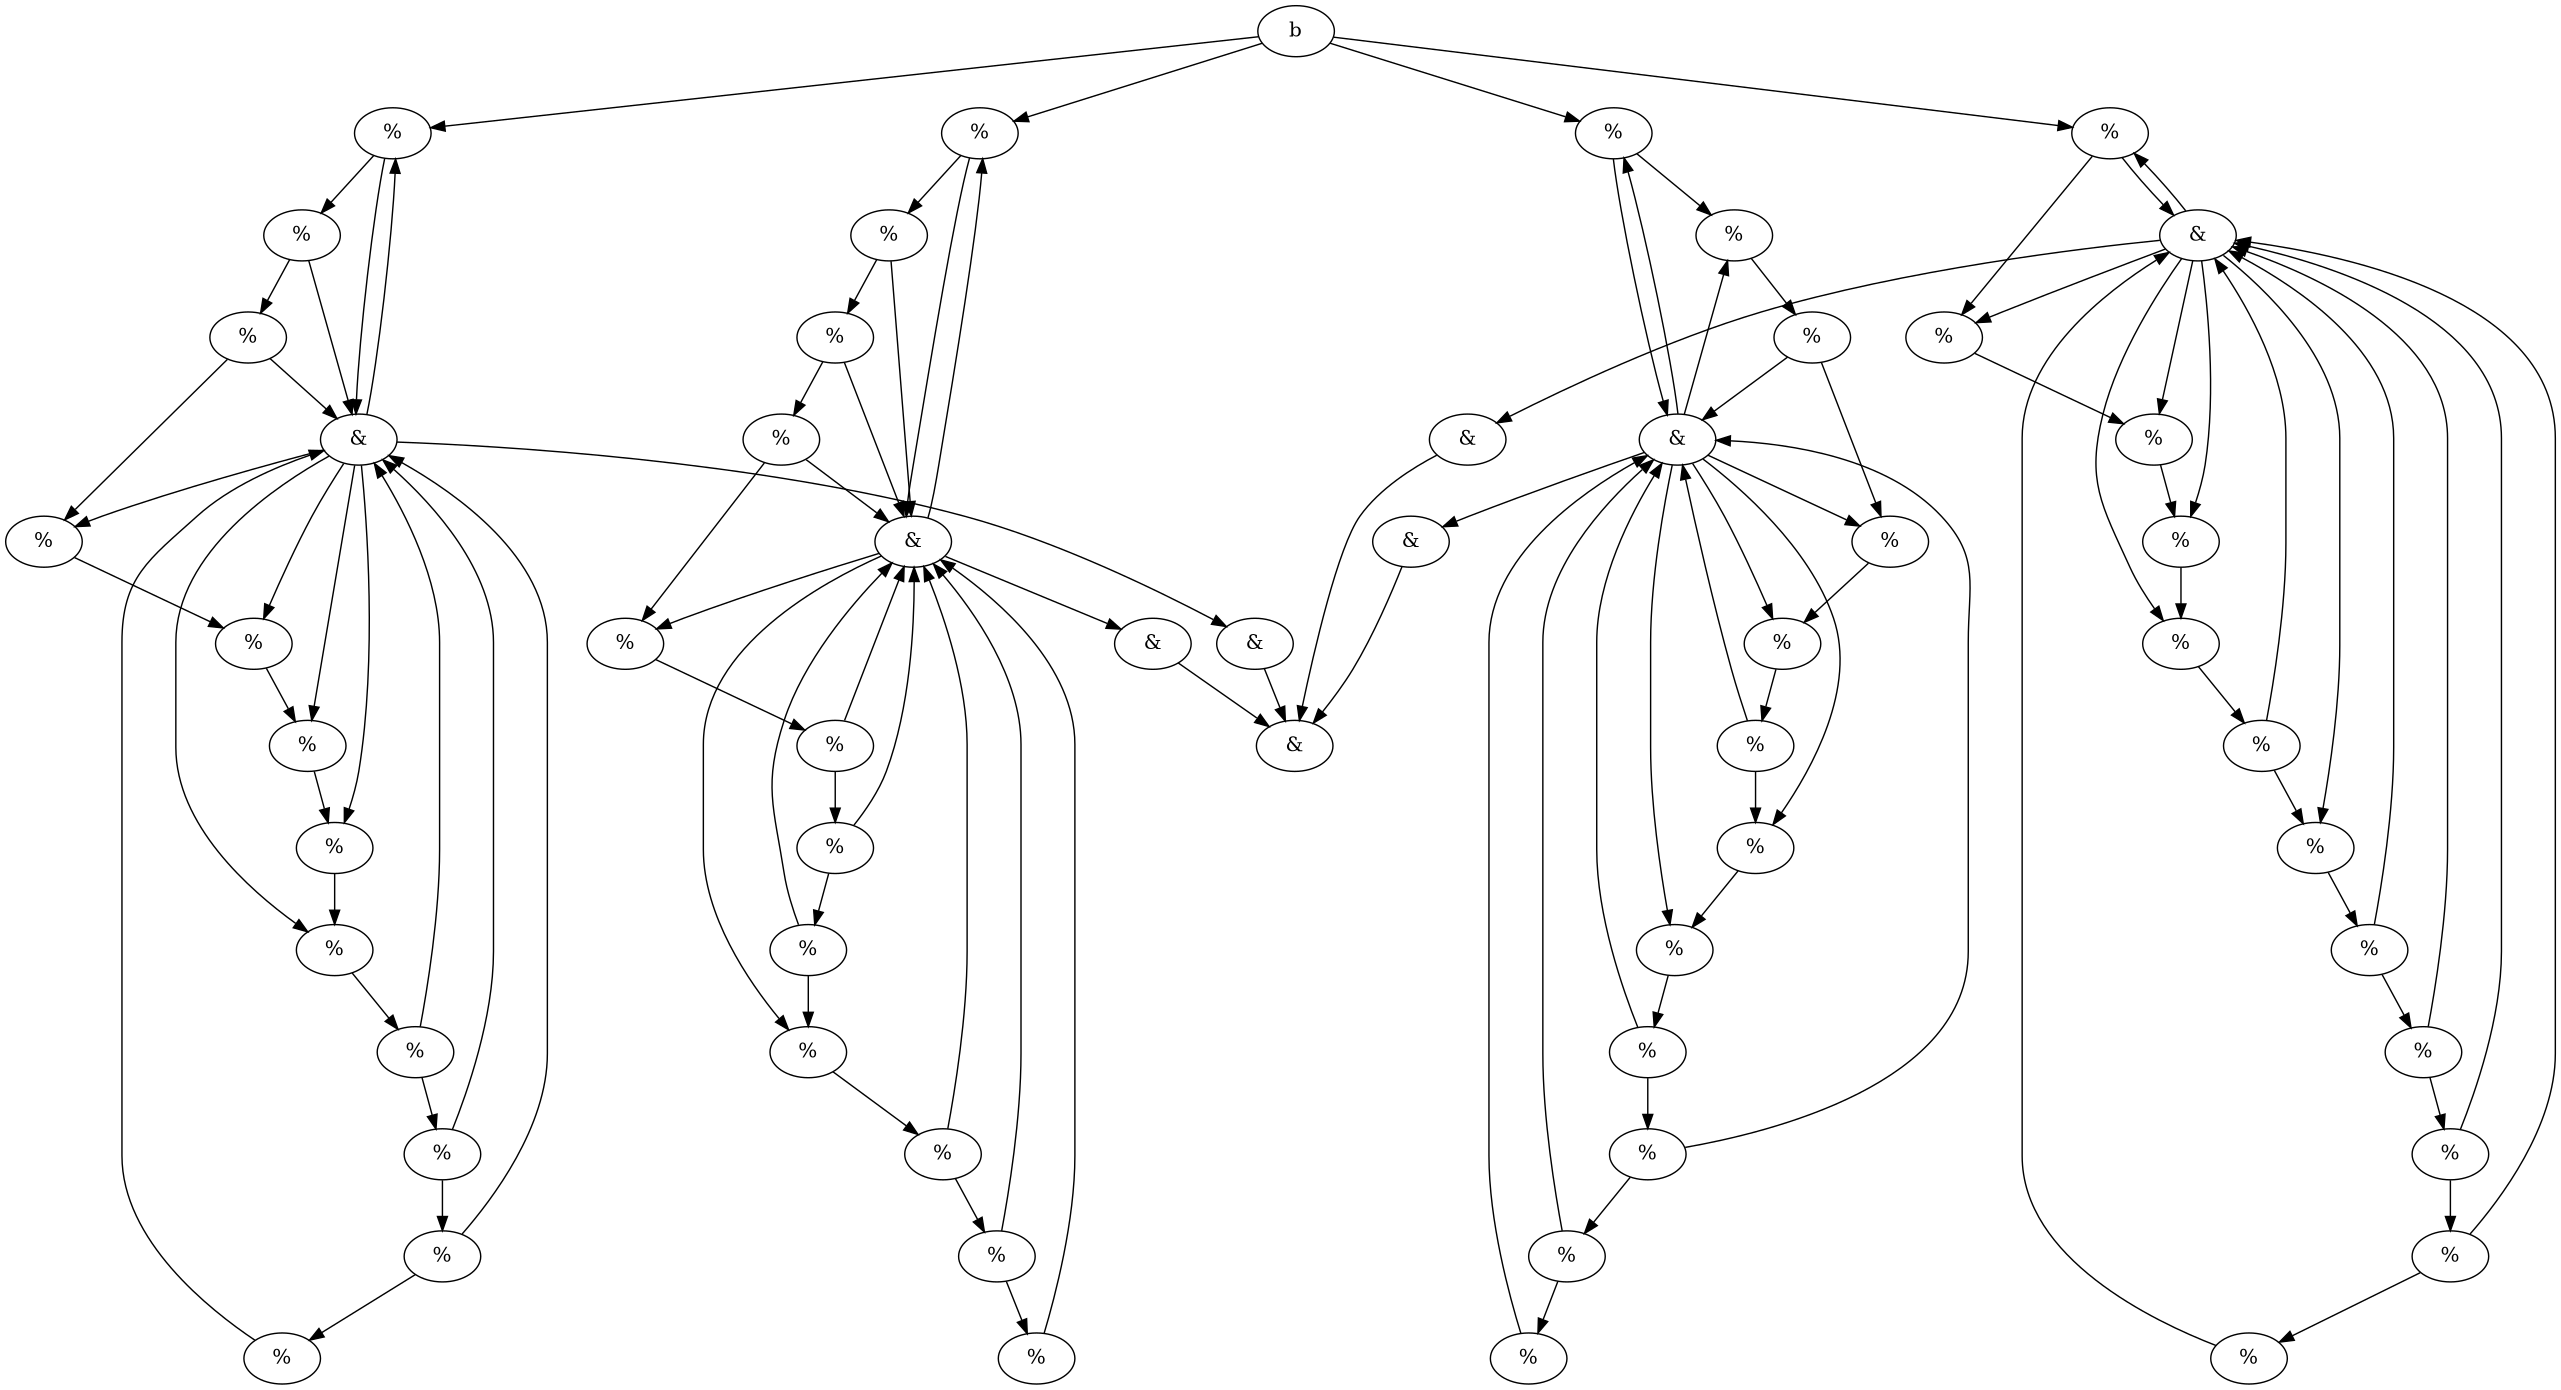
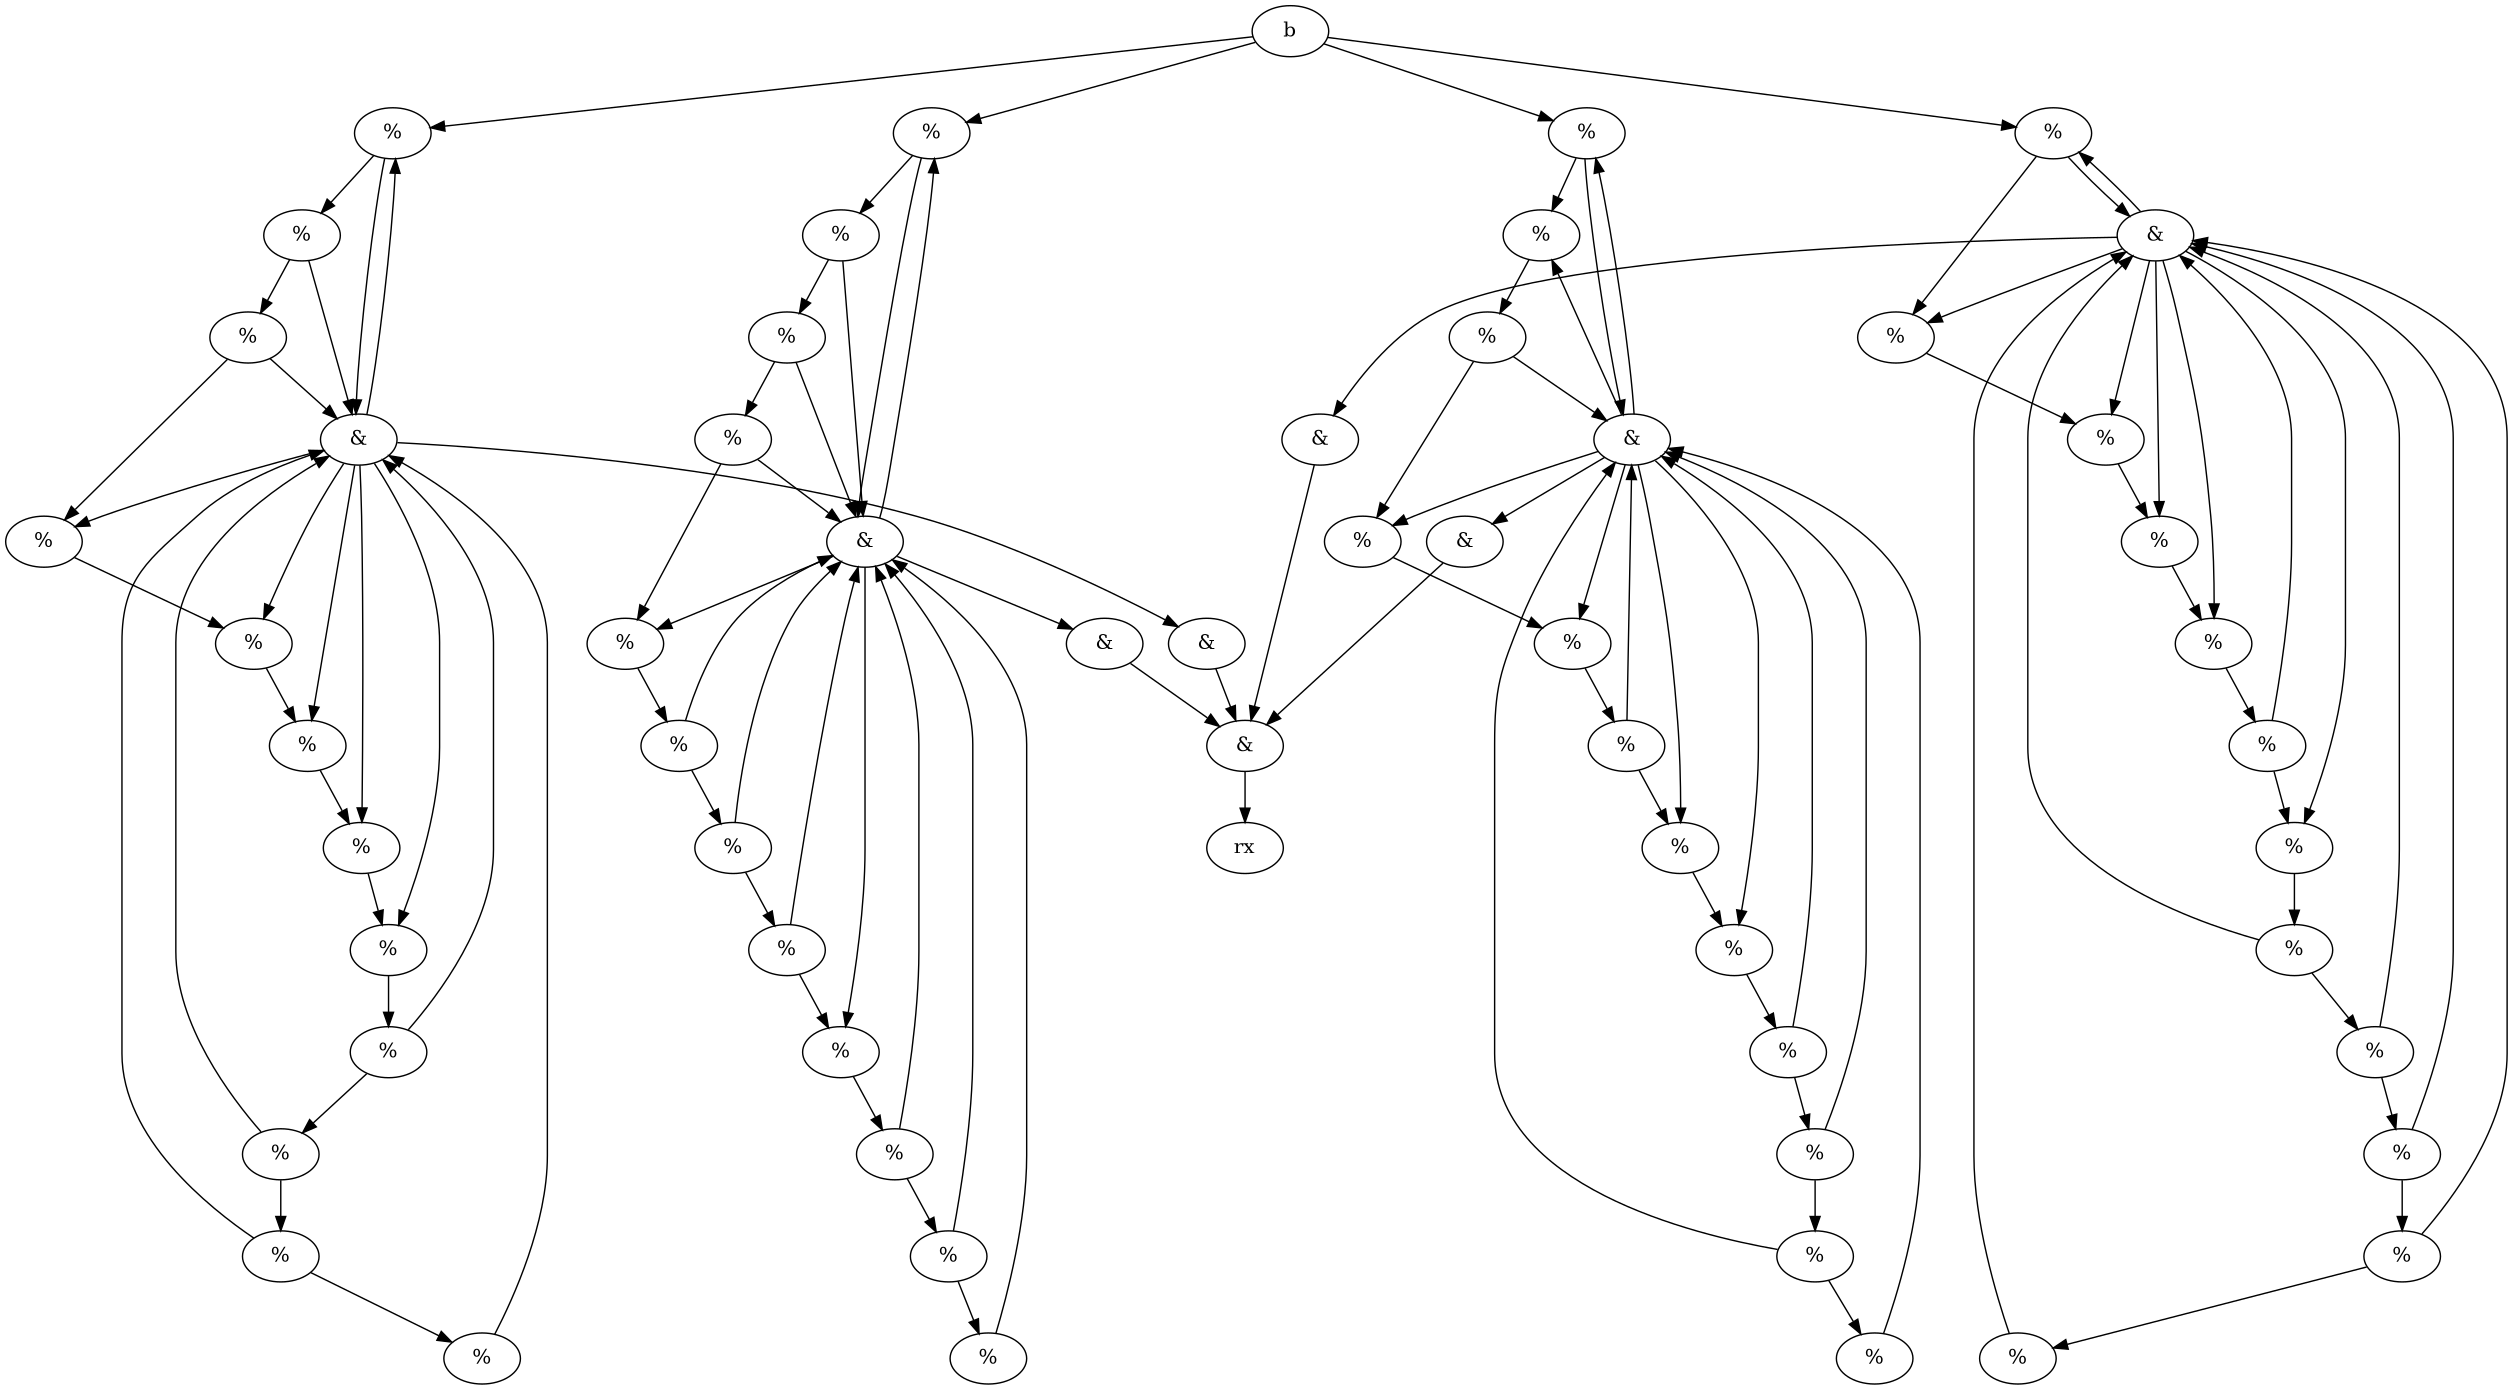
node "rx": added
